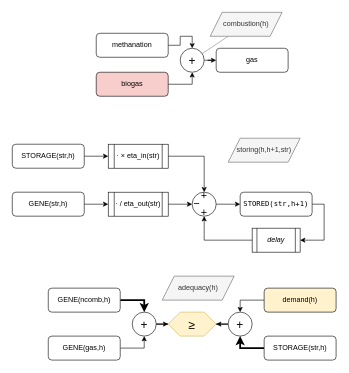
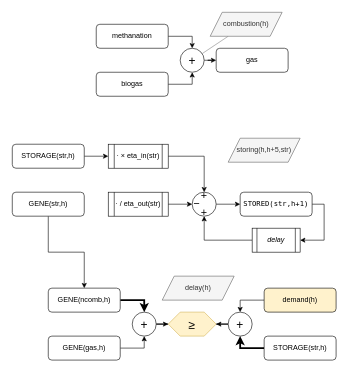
node "methanation": moved (132, 45) -> (132, 36)
node "biogas": fillcolor #f8cecc -> #ffffff
node "storing(h,h+1,str)": label "storing(h,h+1,str)" -> "storing(h,h+5,str)"
edge "GENE(str,h)" -> "· / eta_out(str)": now "GENE(str,h)" -> "GENE(ncomb,h)"
node "adequacy(h)": label "adequacy(h)" -> "delay(h)"
